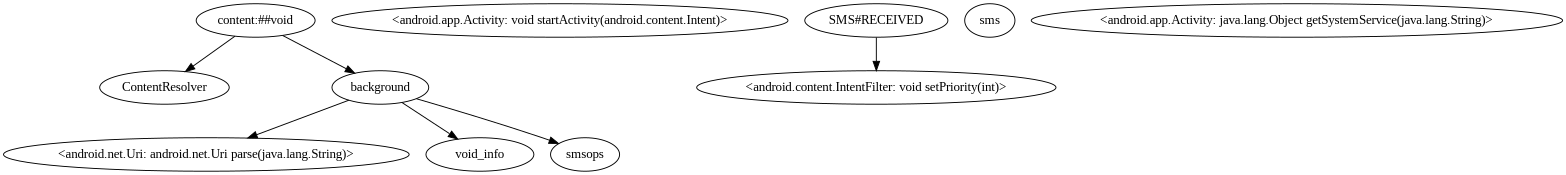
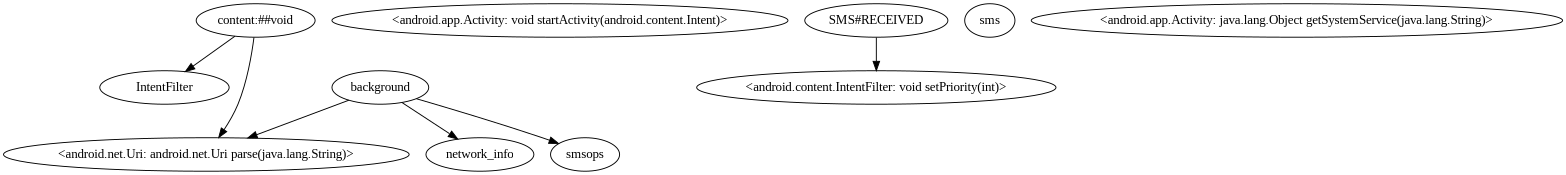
edge "content:##void" -> "background": now "content:##void" -> "<android.net.Uri: android.net.Uri parse(java.lang.String)>"
node "ContentResolver": label "ContentResolver" -> "IntentFilter"
node "void_info": label "void_info" -> "network_info"
